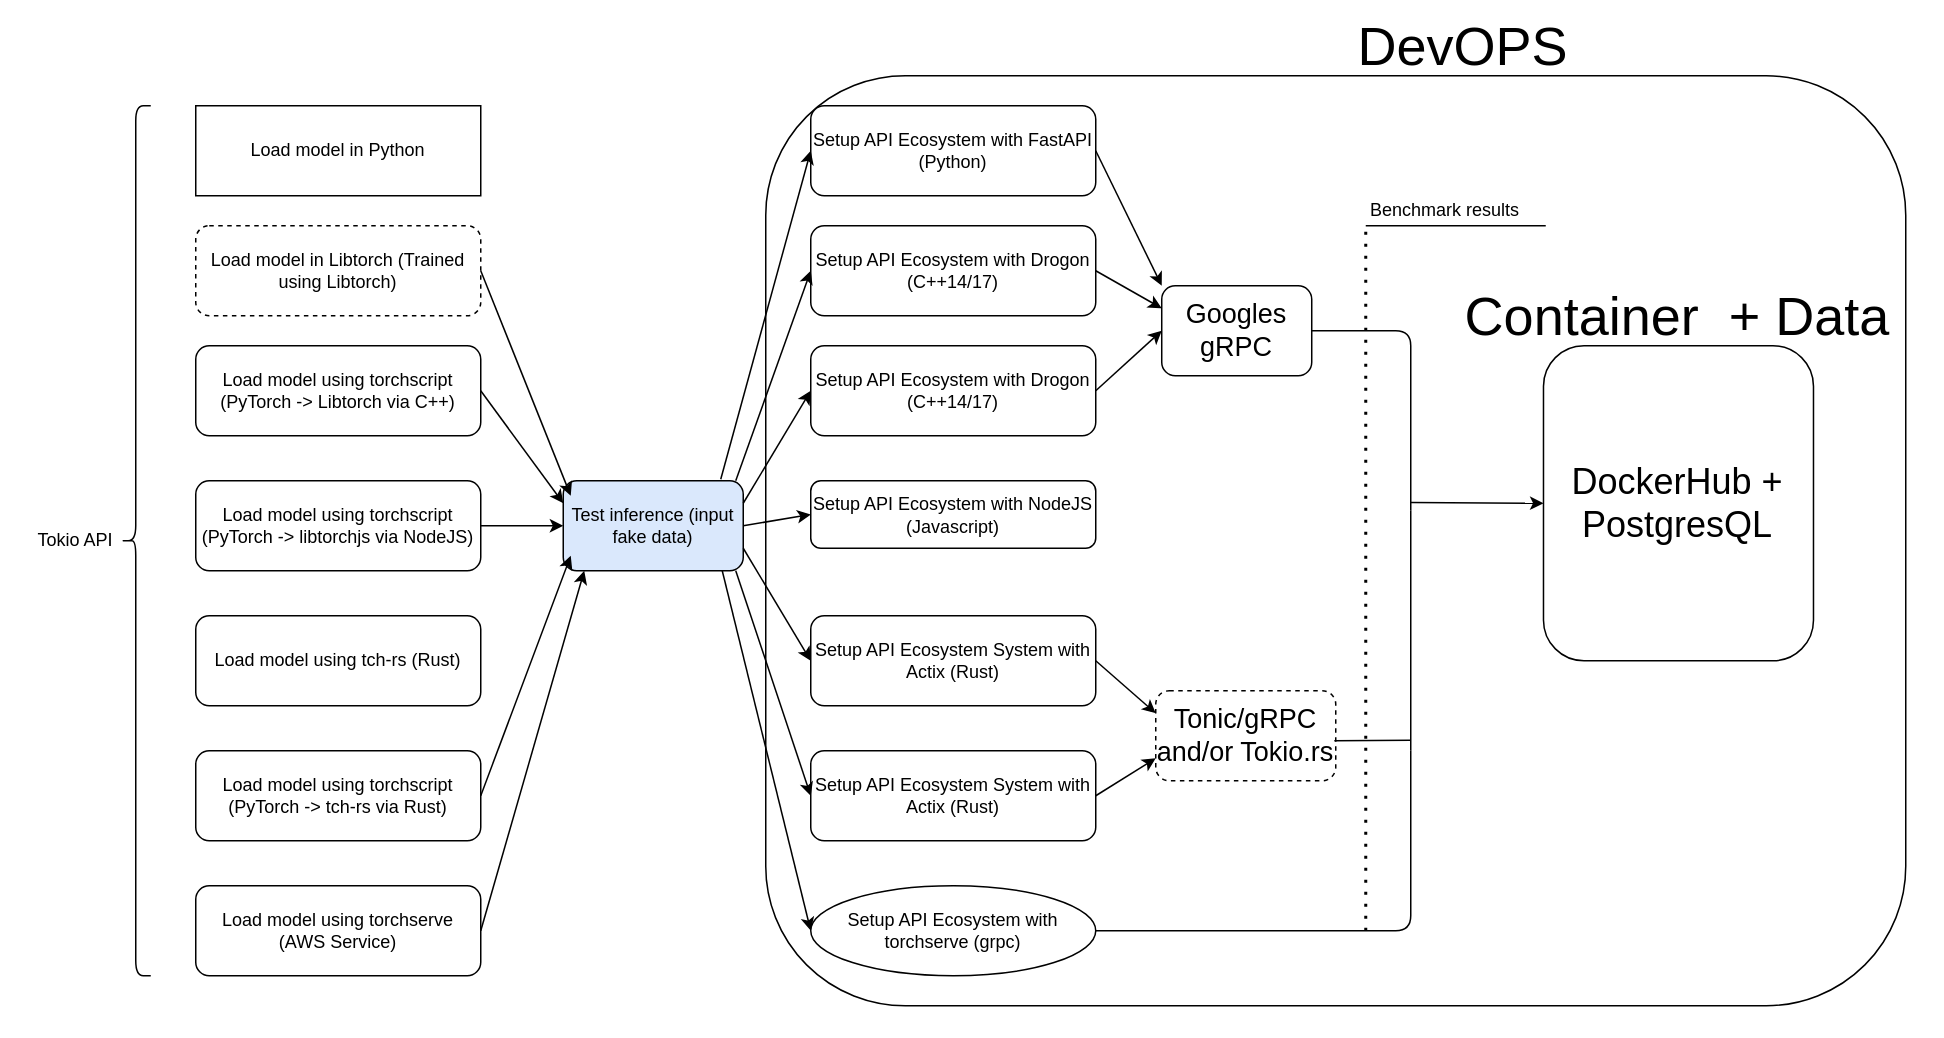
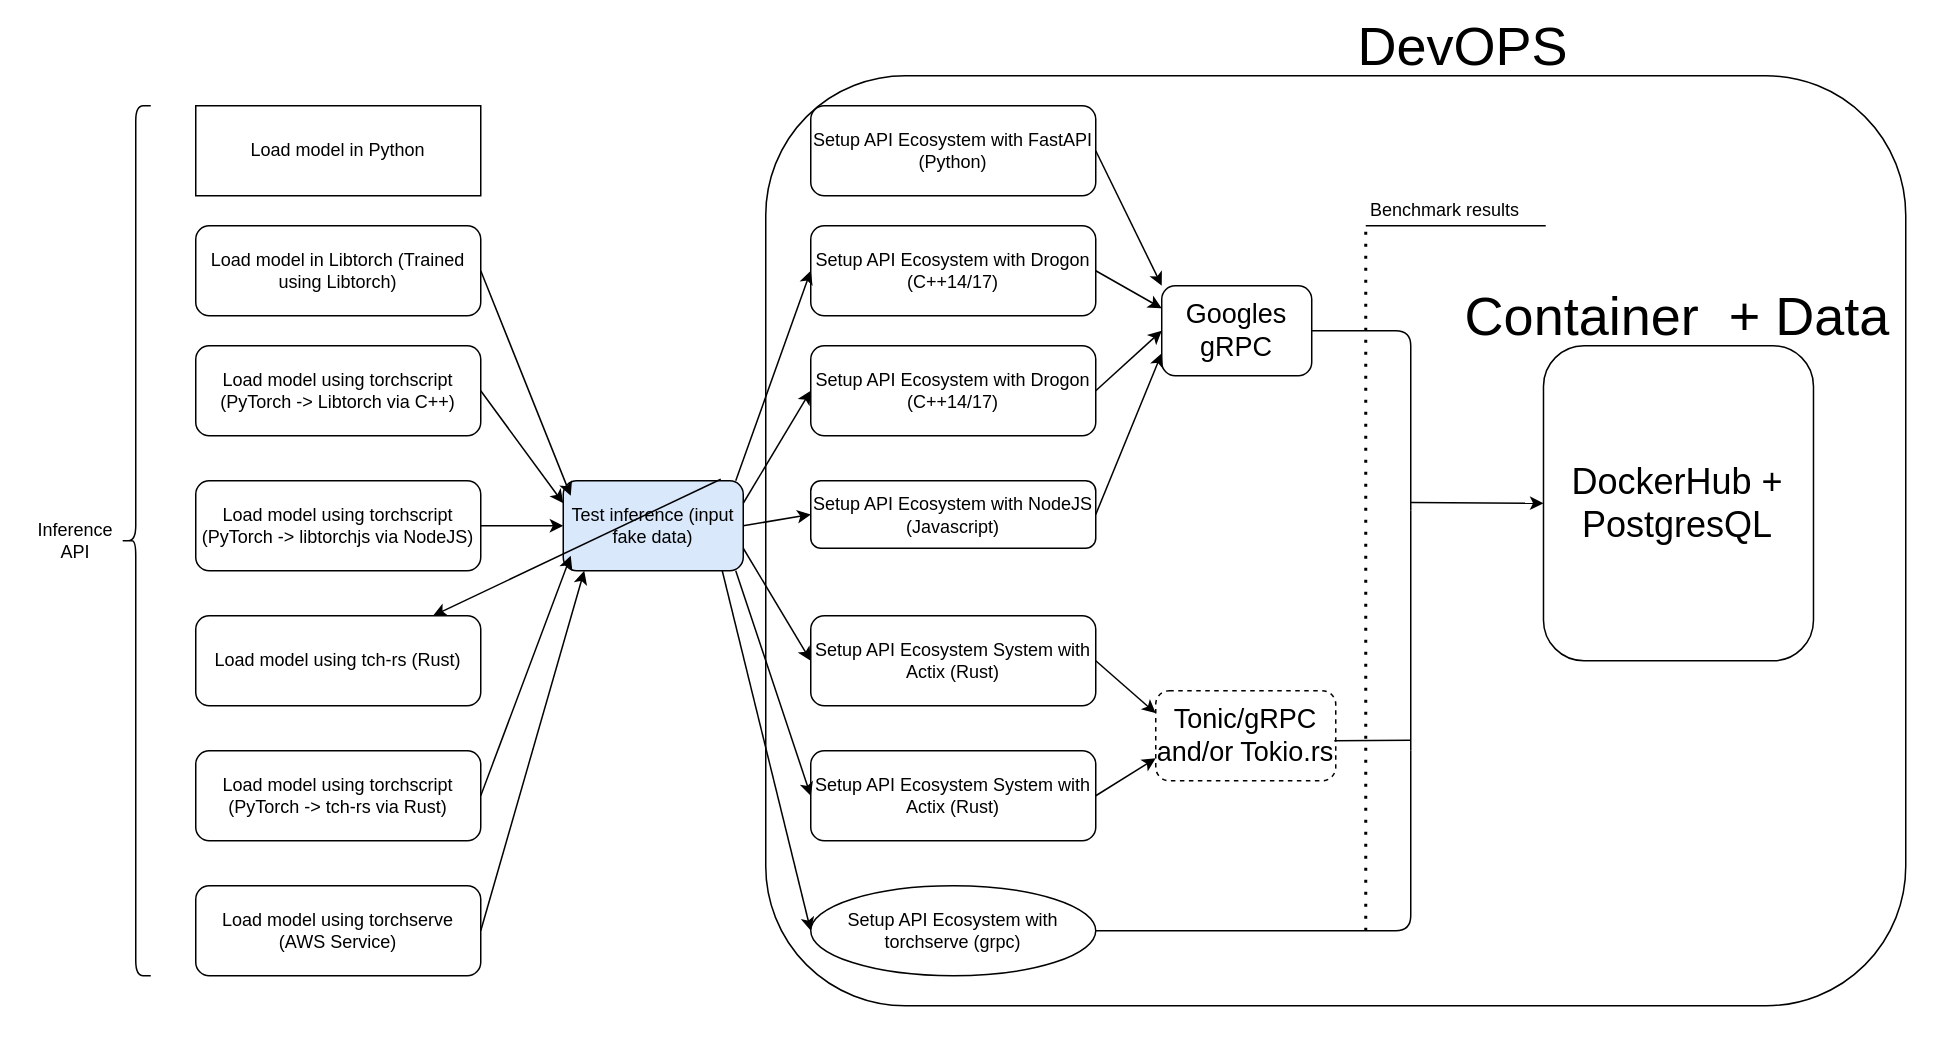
node "Load model in Libtorch (Trained using Libtorch)": style dashed -> solid
edge "Test inference (input fake data)" -> "Setup API Ecosystem with FastAPI (Python)": now "Test inference (input fake data)" -> "Load model using tch-rs (Rust)"
edge "Setup API Ecosystem with NodeJS (Javascript)" -> "Googles gRPC": added
node "Tokio API": label "Tokio API" -> "Inference API"
